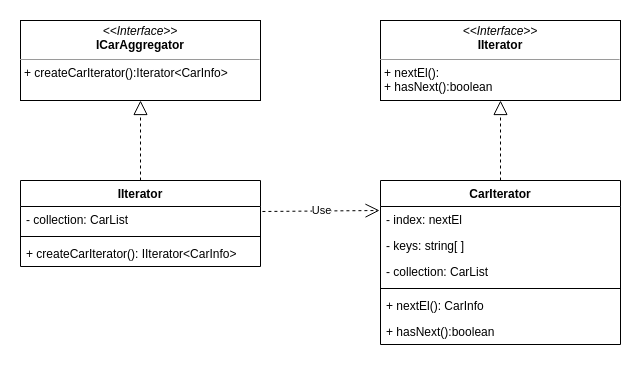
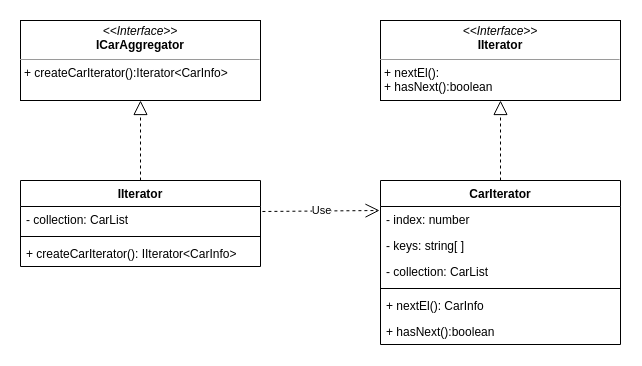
node "- index: nextEl": label "- index: nextEl" -> "- index: number"
